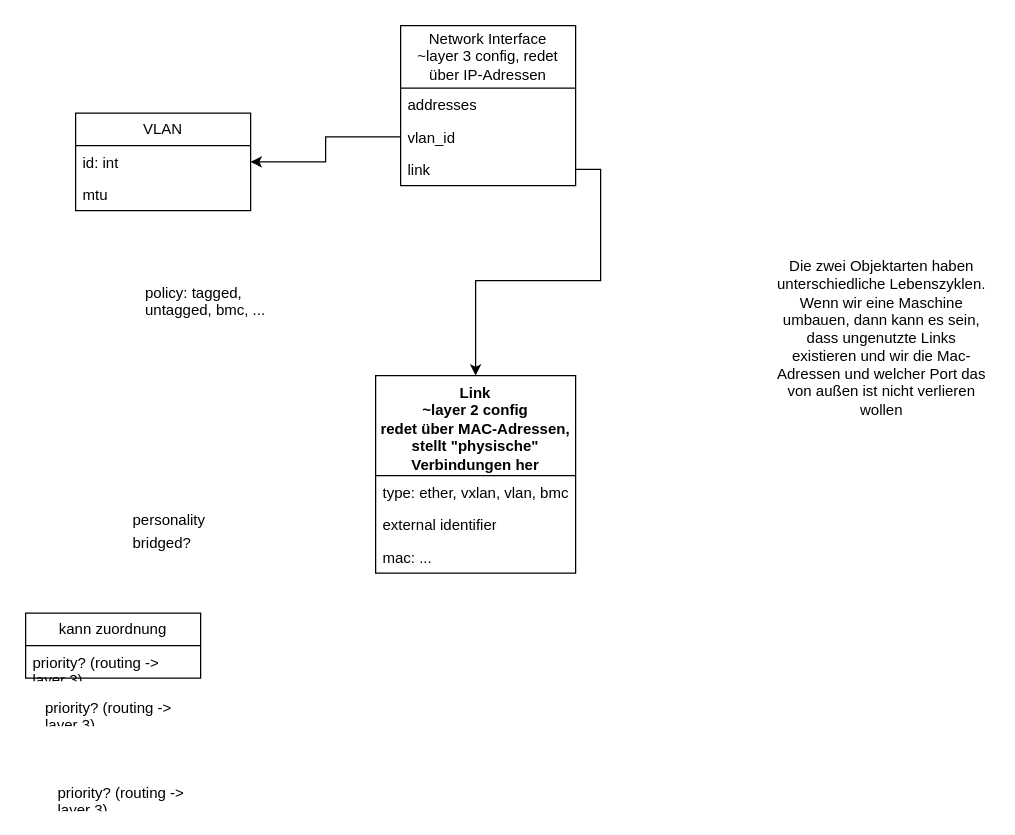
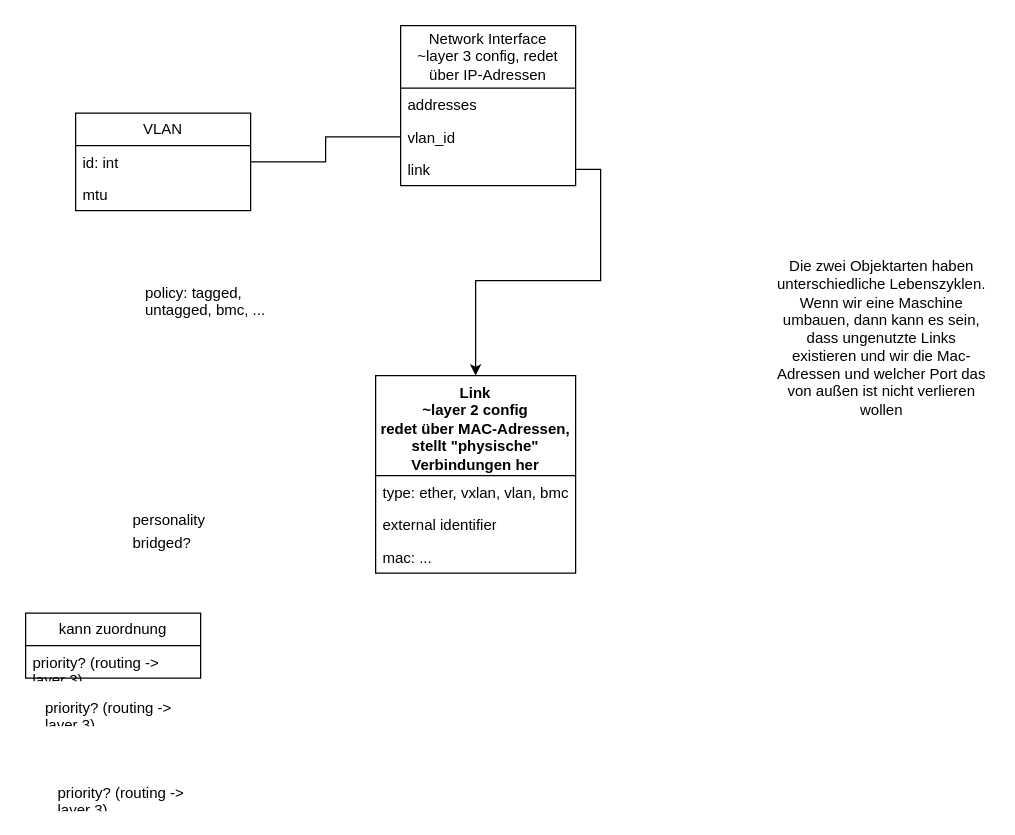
edge "vlan_id" -> "id: int": arrowhead classic -> none
